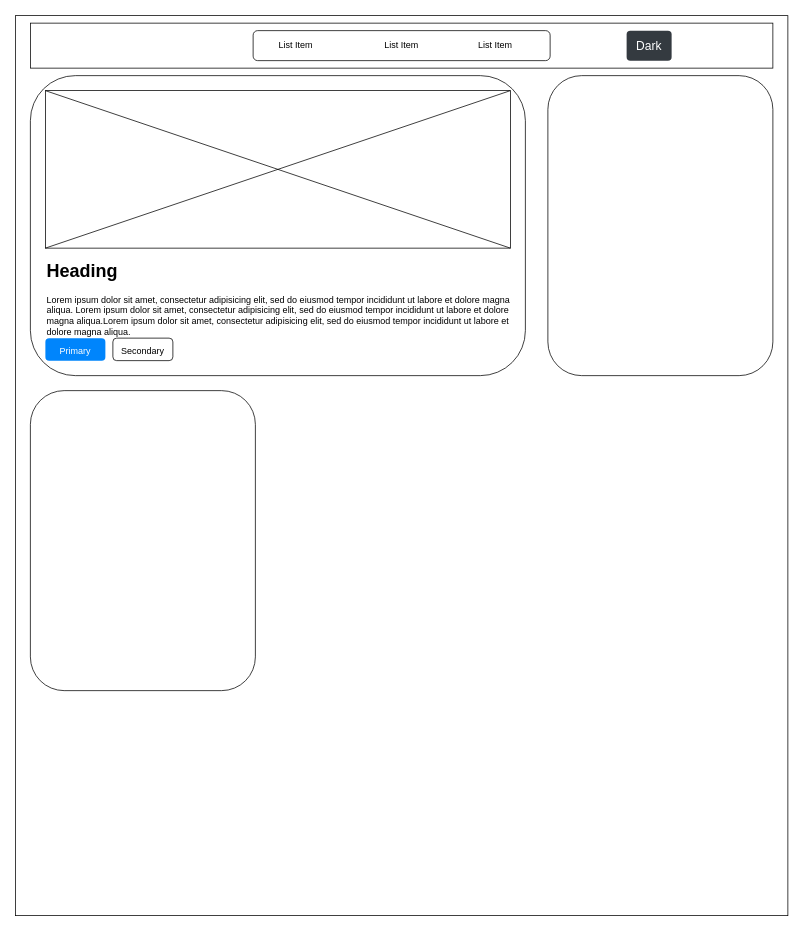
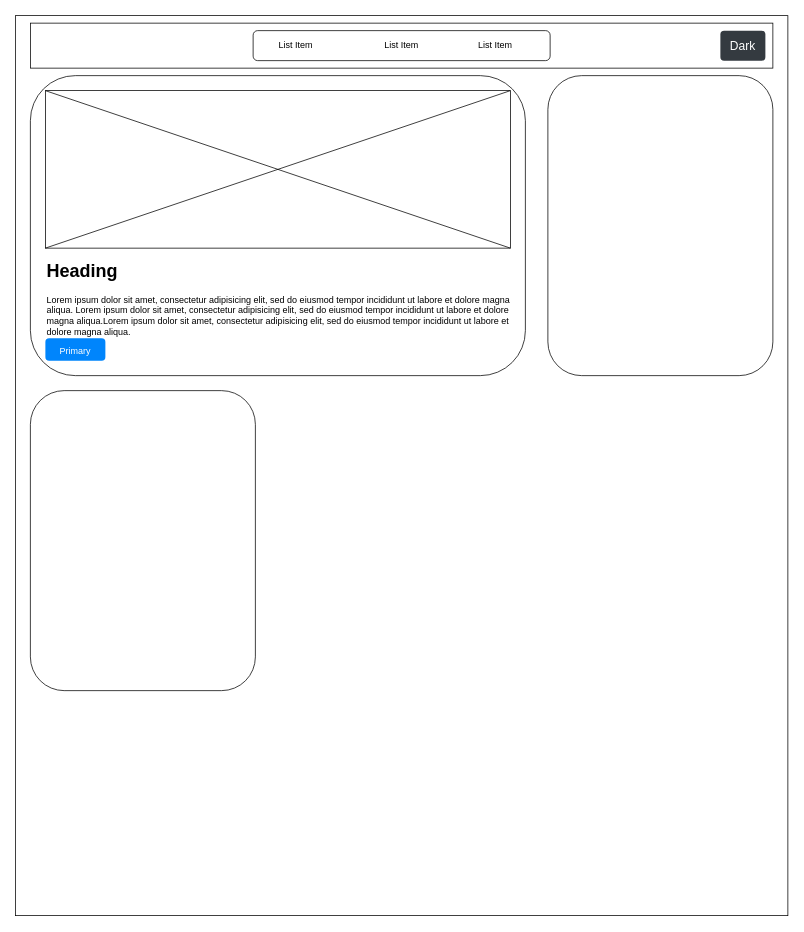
node "Dark": moved (649, 45) -> (743, 45)
node "Secondary": removed
